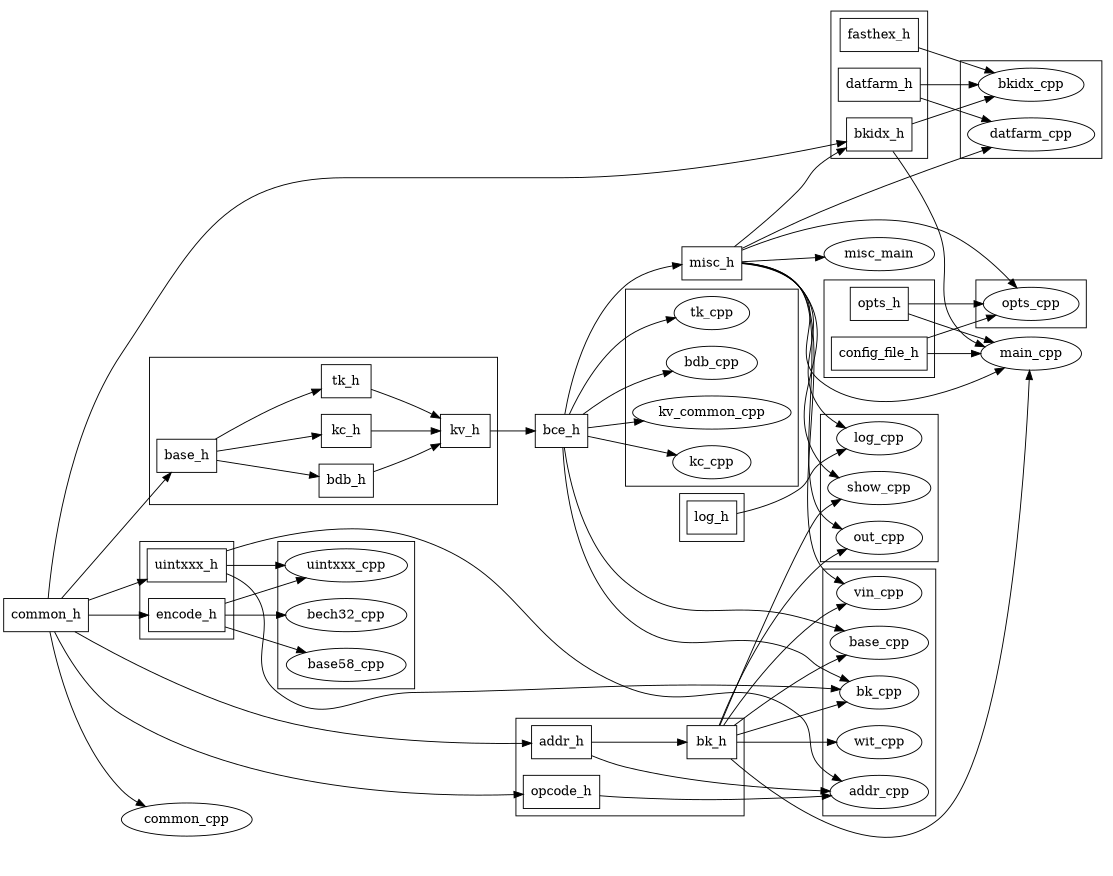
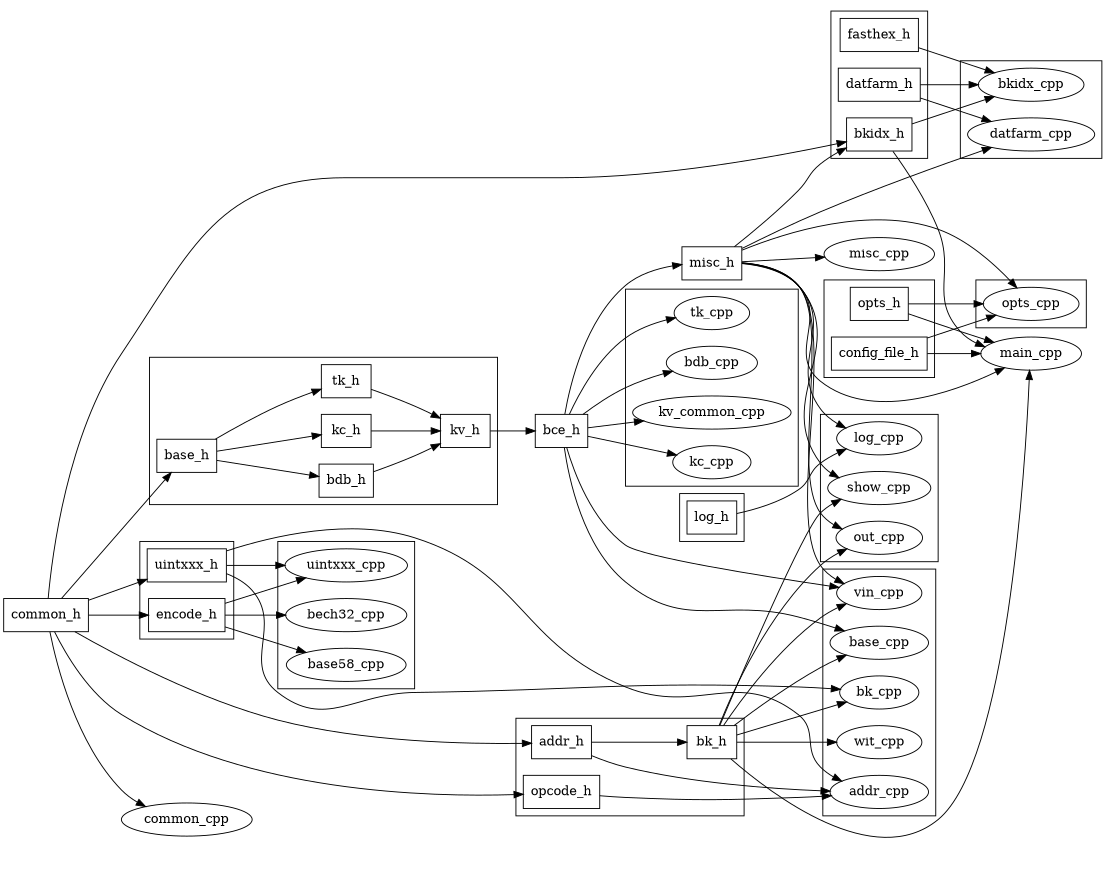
node "misc_main": label "misc_main" -> "misc_cpp"
edge "bce_h" -> "bk_cpp": now "bce_h" -> "vin_cpp"
